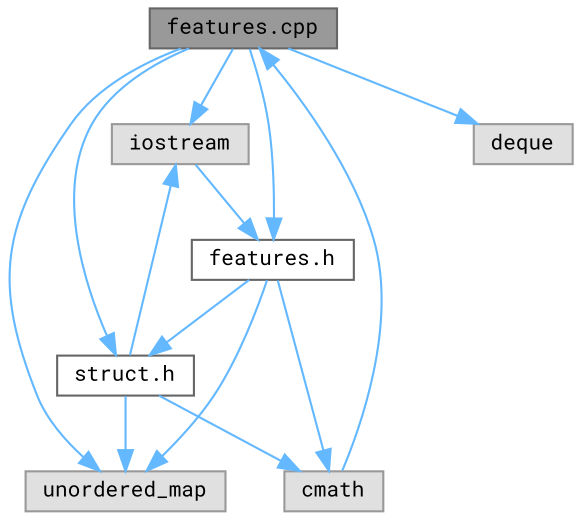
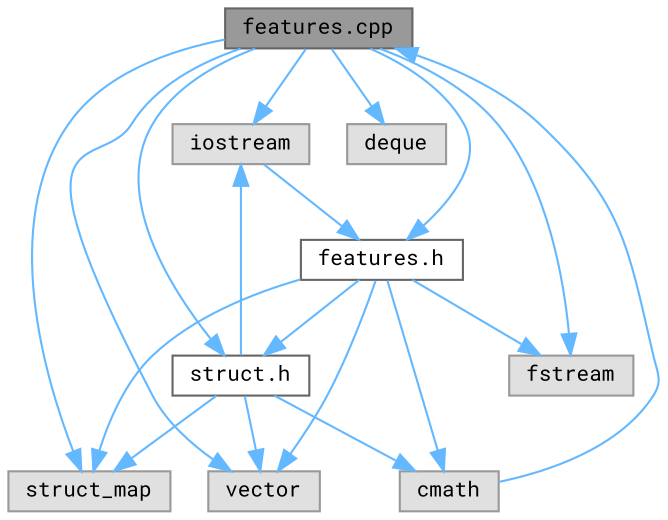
node "fstream": added
node "unordered_map": label "unordered_map" -> "struct_map"
node "vector": added
